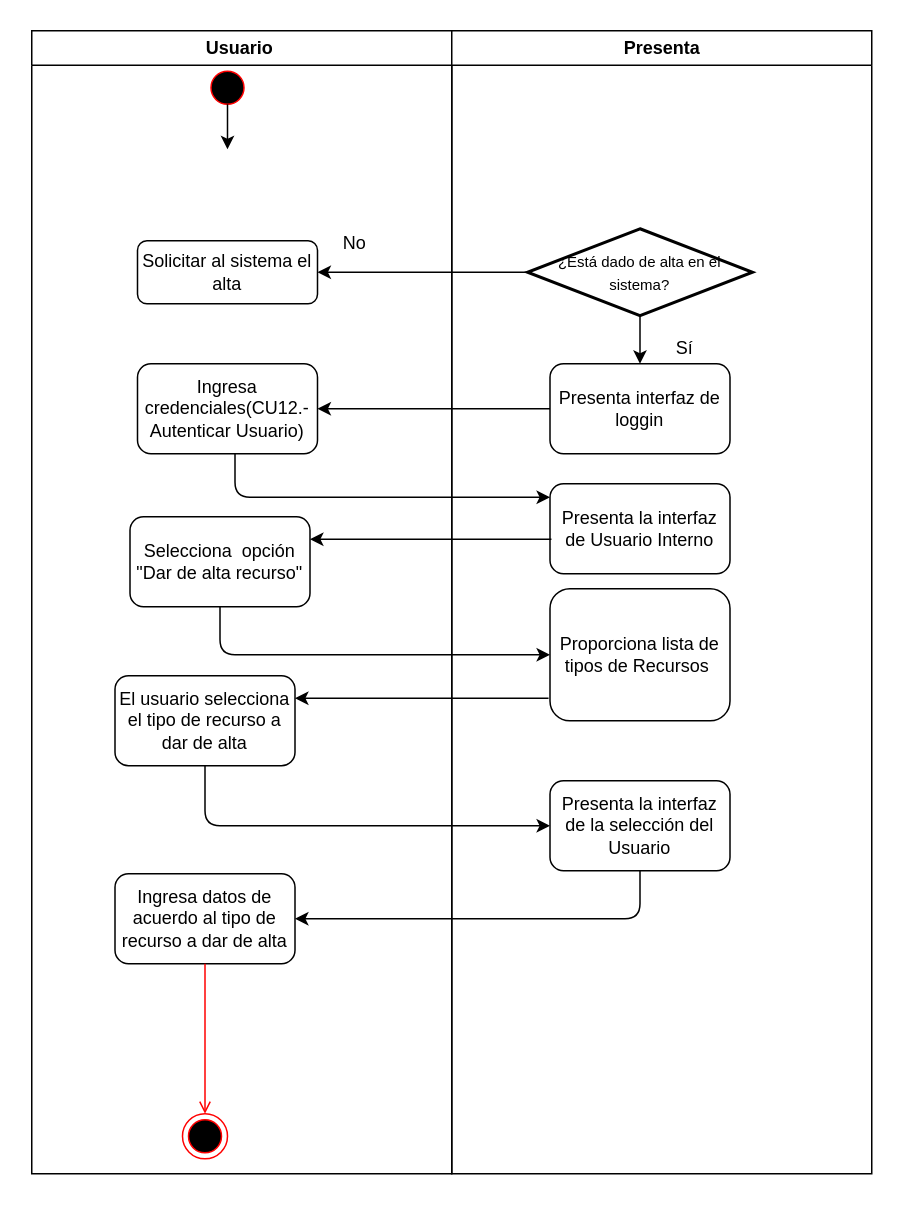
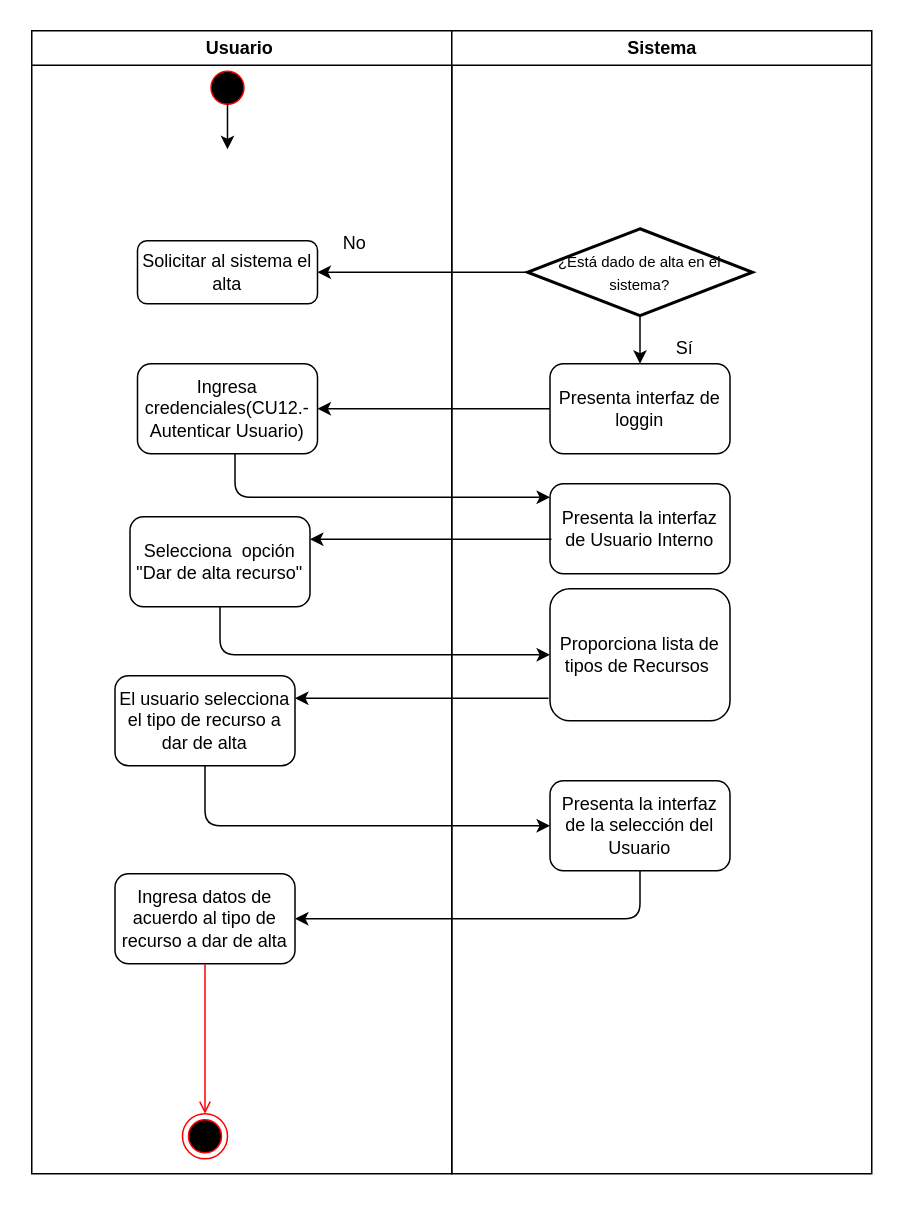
node "Presenta": label "Presenta" -> "Sistema"
